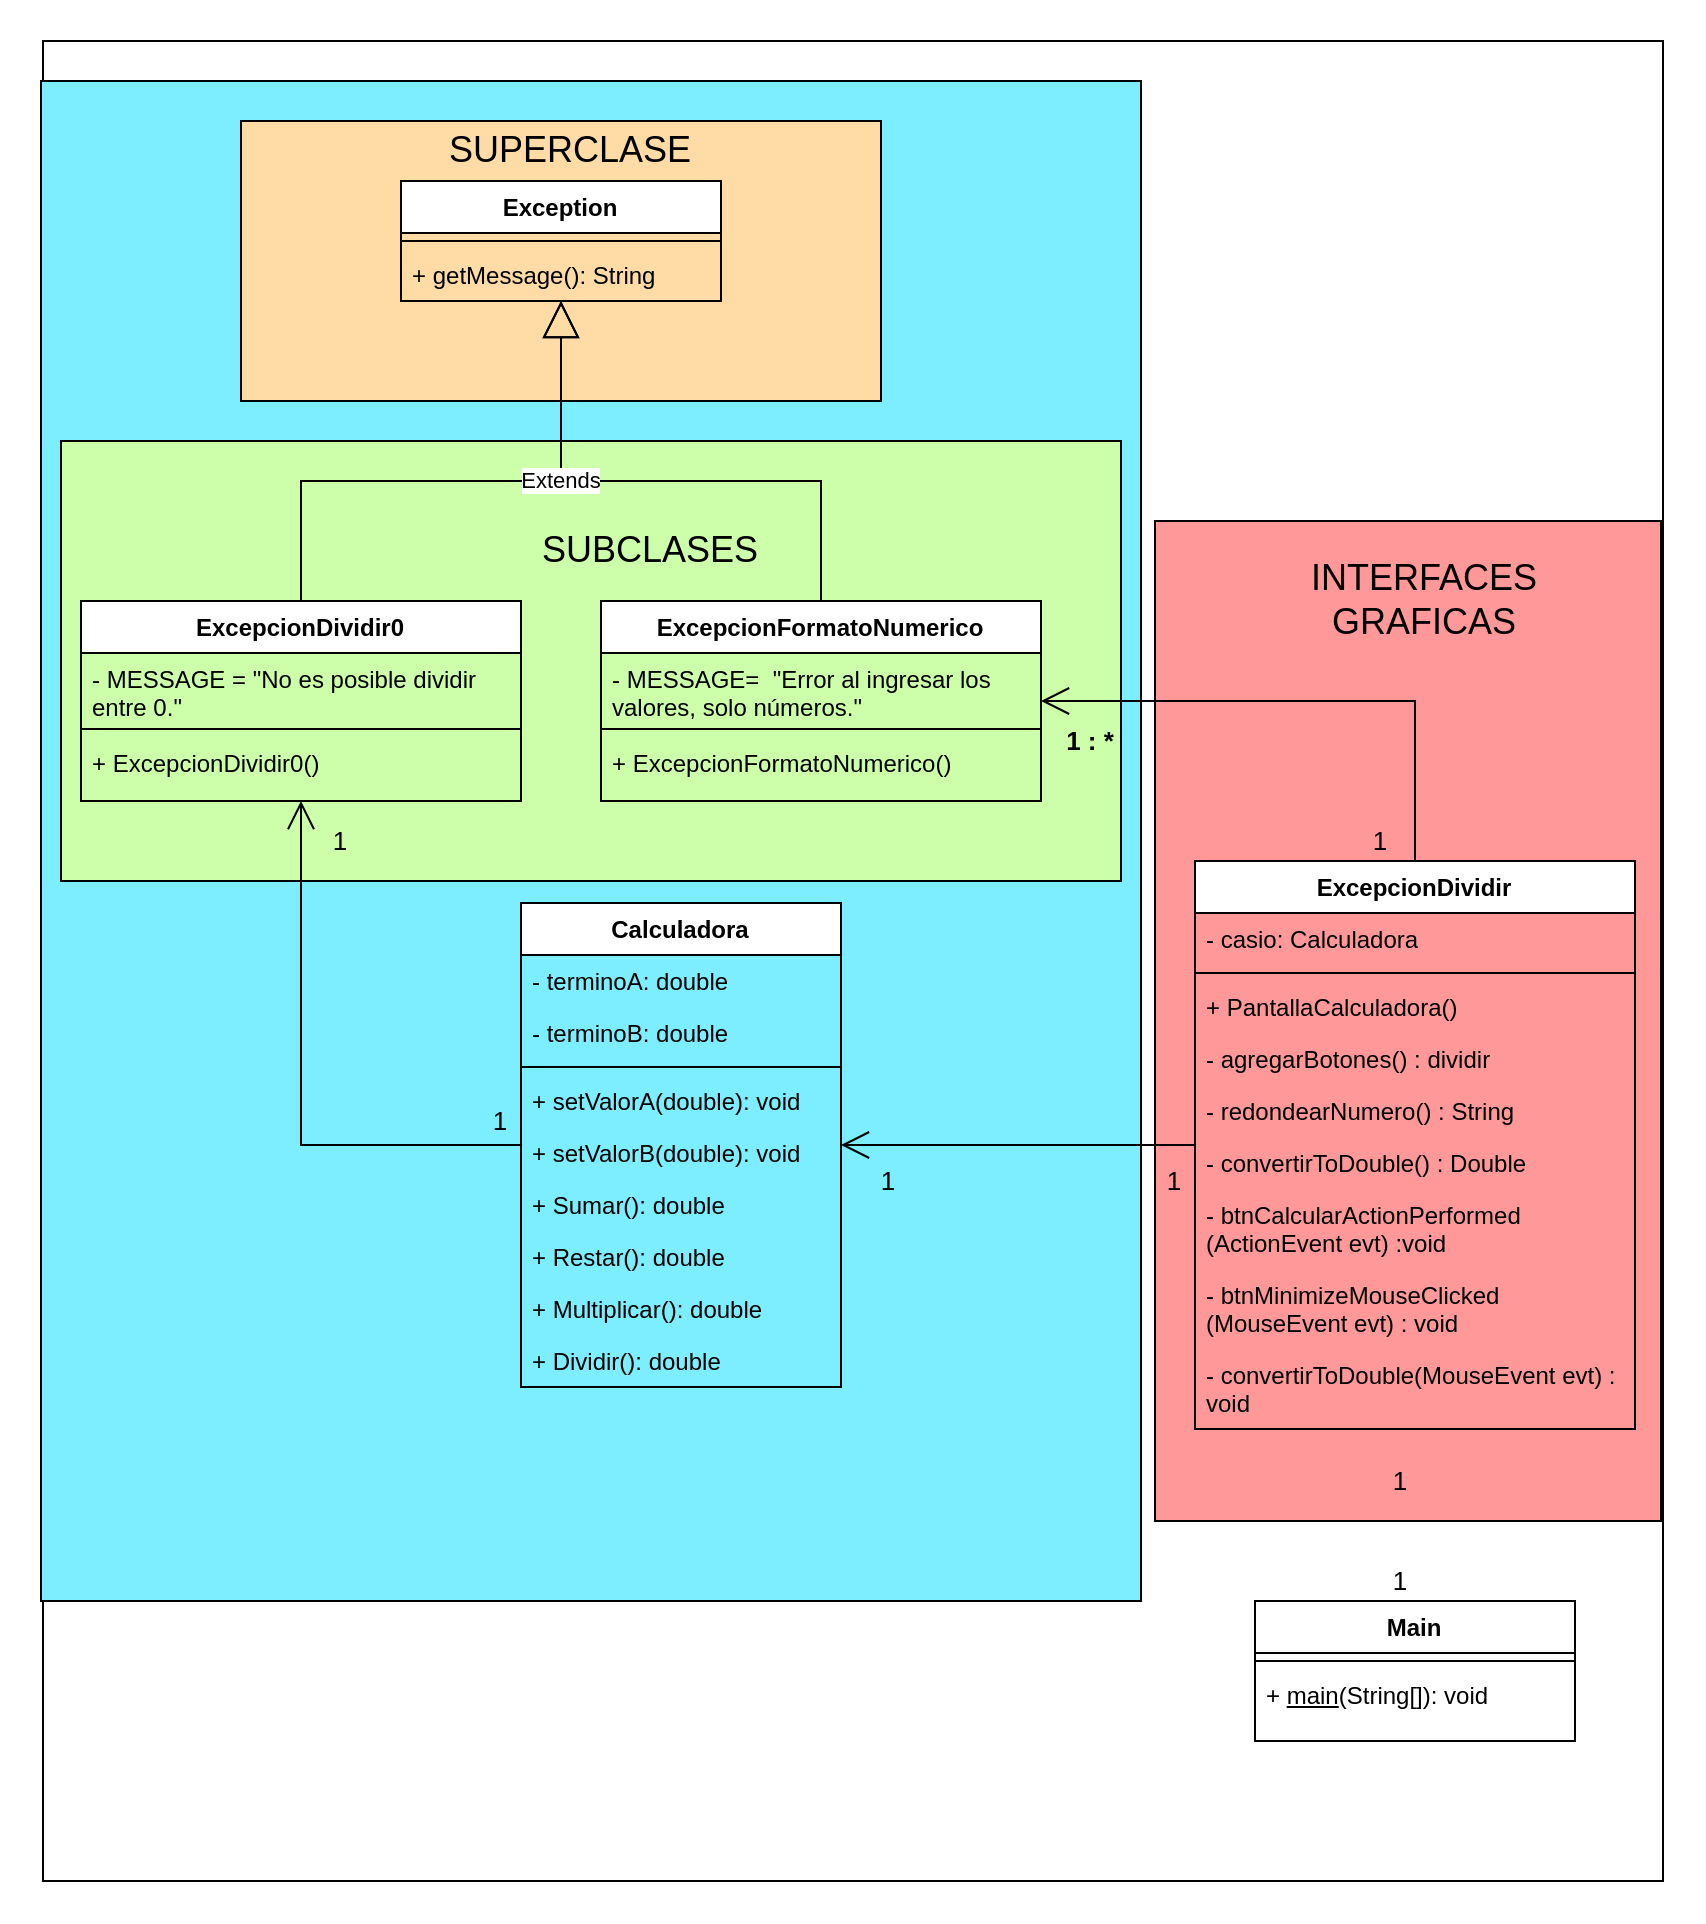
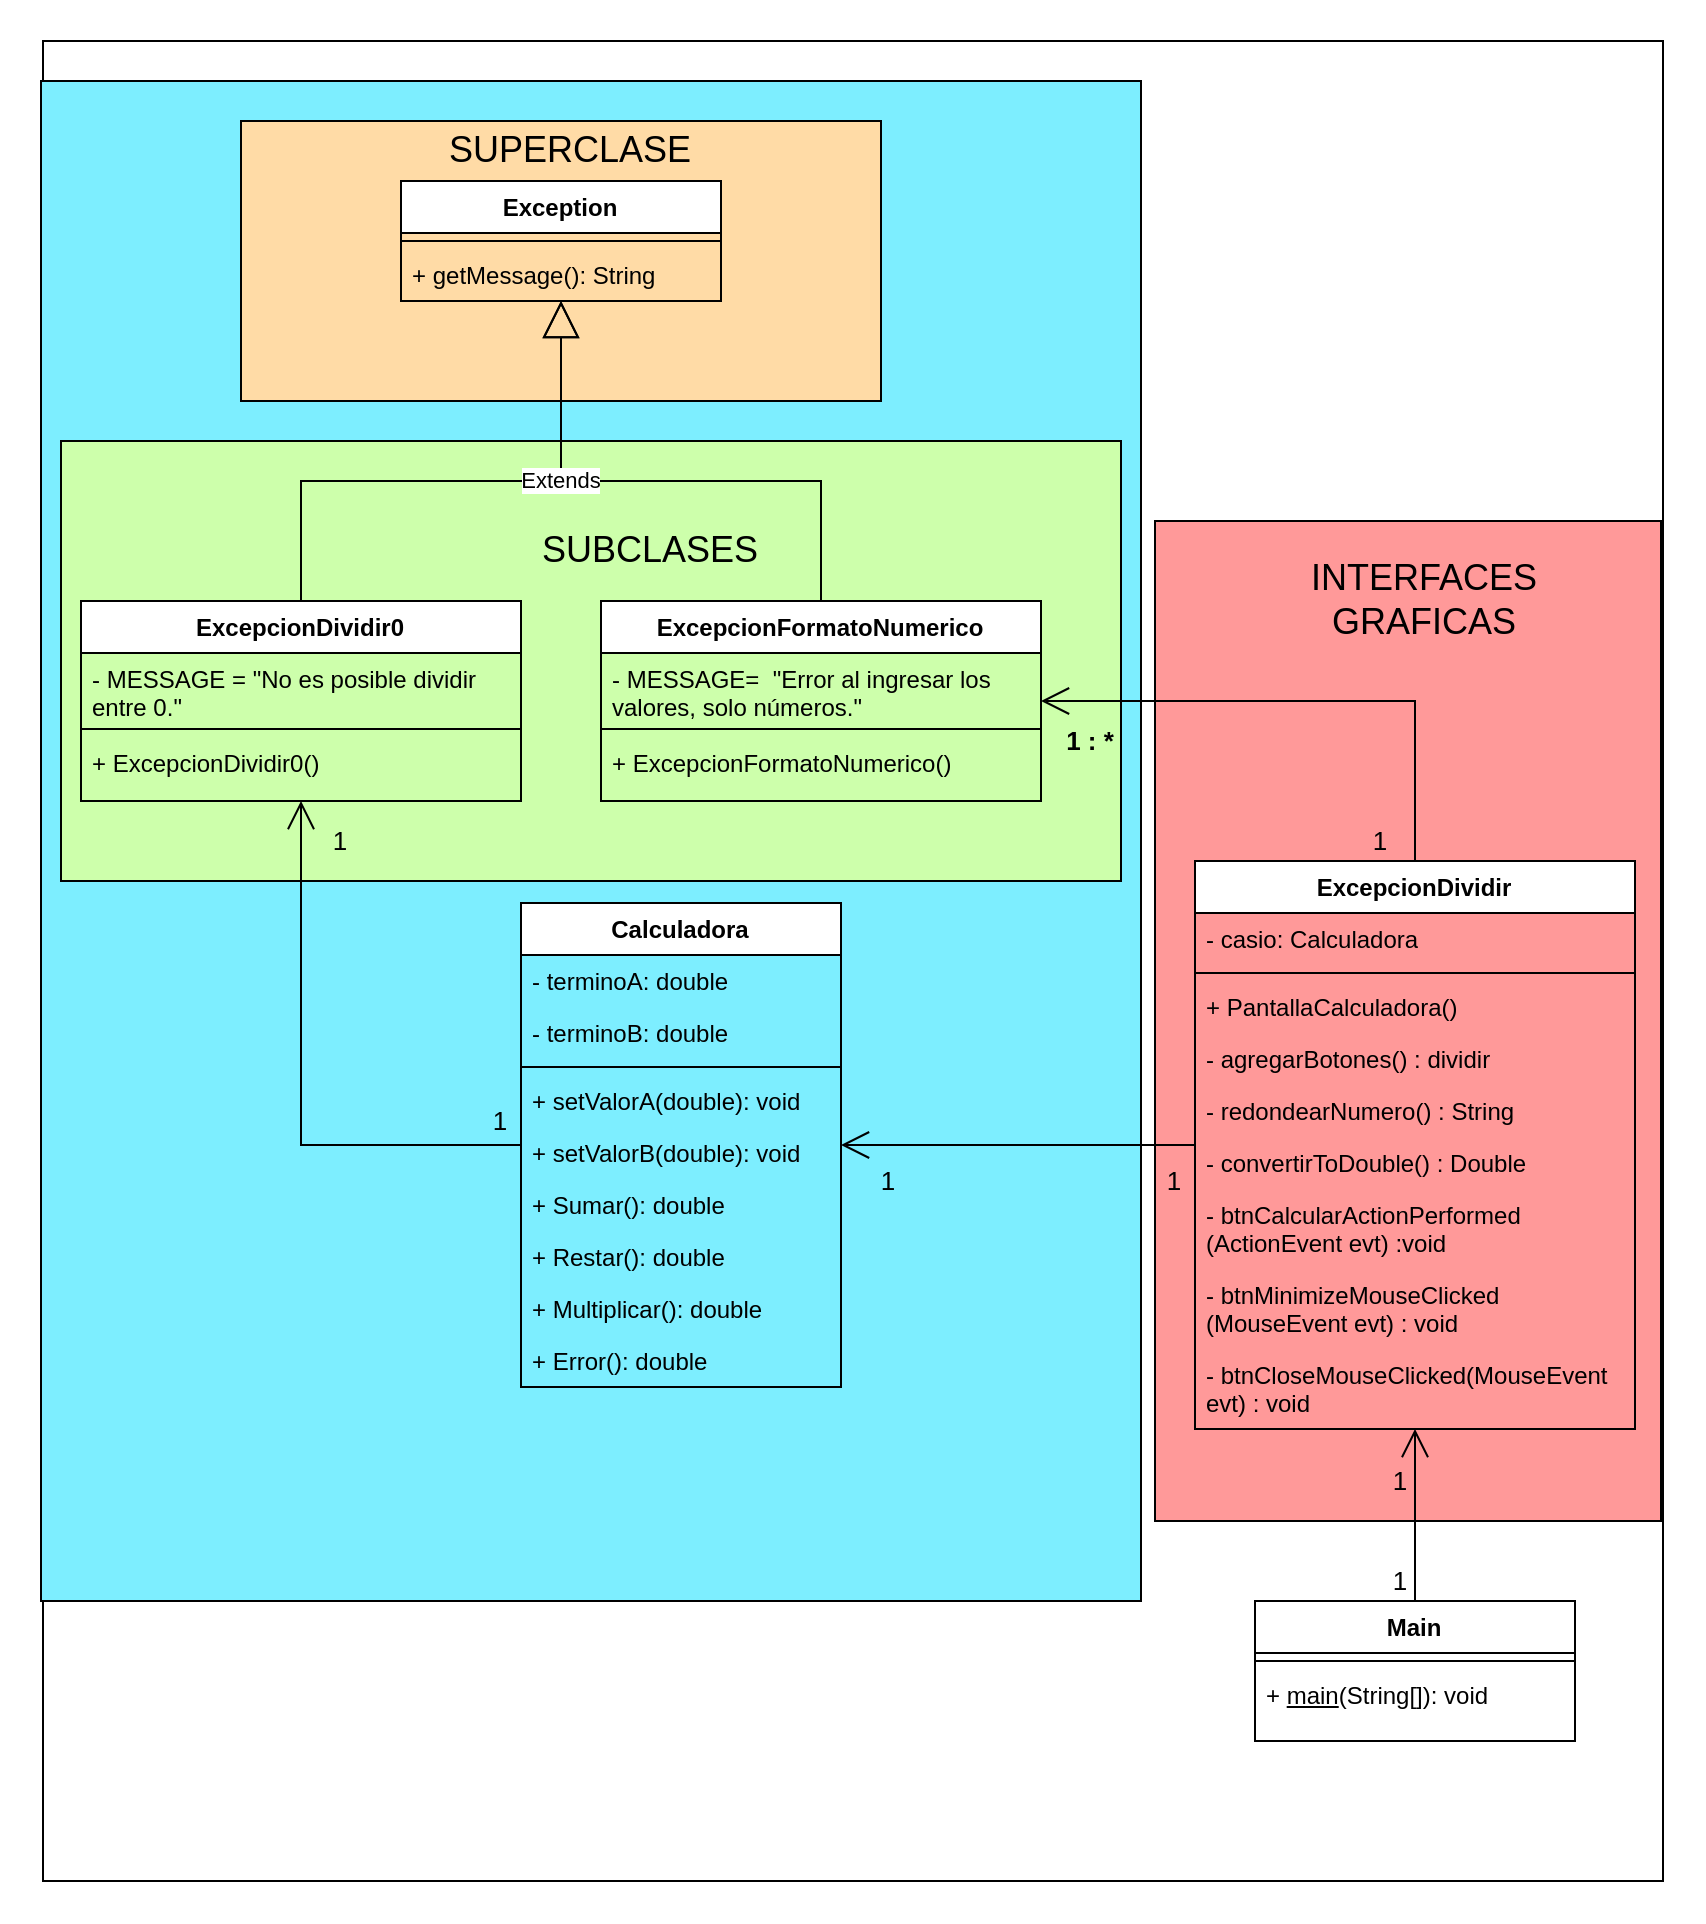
node "+ Dividir(): double": label "+ Dividir(): double" -> "+ Error(): double"
node "- convertirToDouble(MouseEvent evt) : void": label "- convertirToDouble(MouseEvent evt) : void" -> "- btnCloseMouseClicked(MouseEvent evt) : void"
edge "Main" -> "ExcepcionDividir": added
